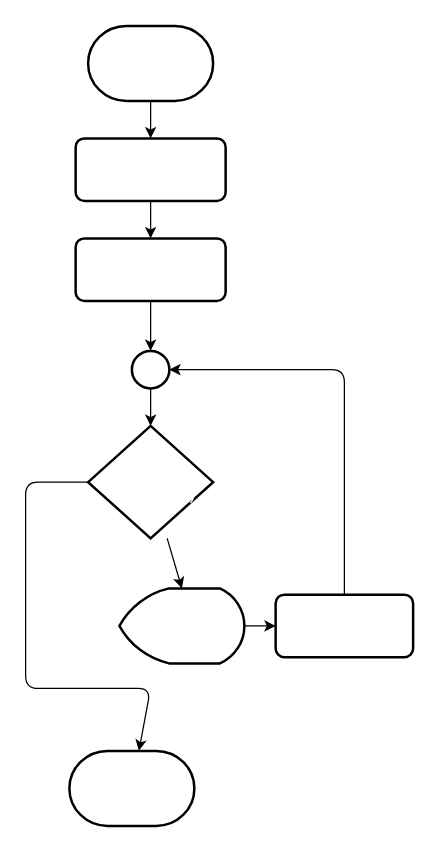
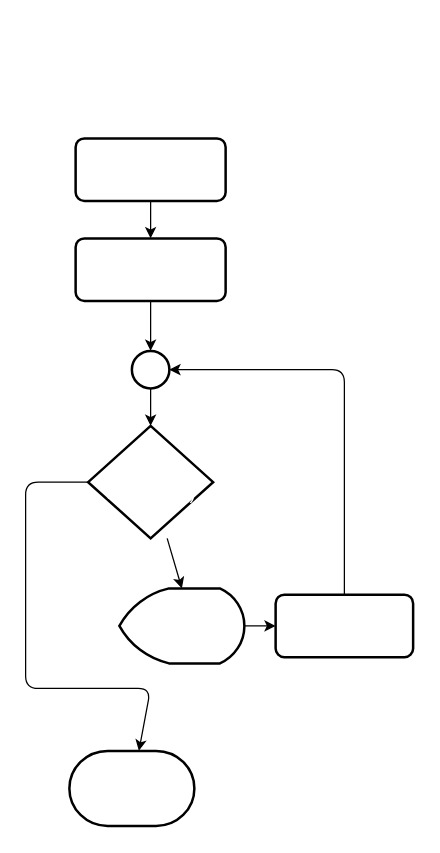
node "start": removed
edge "start" -> "city = 'Boston'": removed
